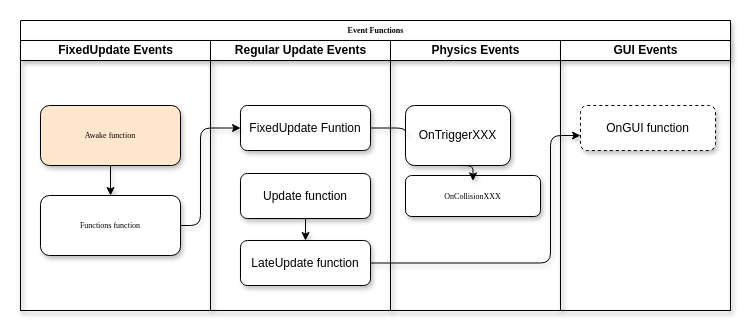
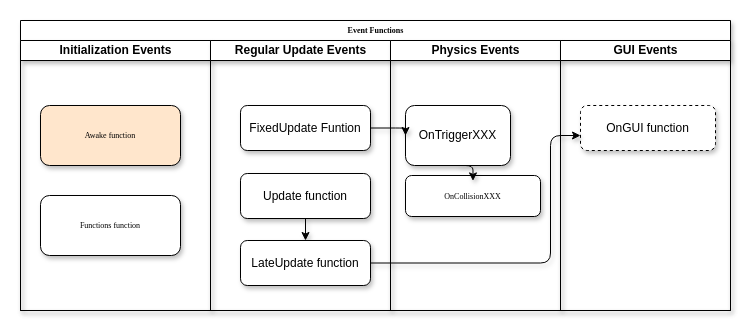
node "FixedUpdate Events": label "FixedUpdate Events" -> "Initialization Events"
edge "FixedUpdate Funtion" -- "OnTriggerXXX": arrowhead none -> classic
edge "Functions function" -> "FixedUpdate Funtion": removed
edge "Awake function" -> "Functions function": removed
